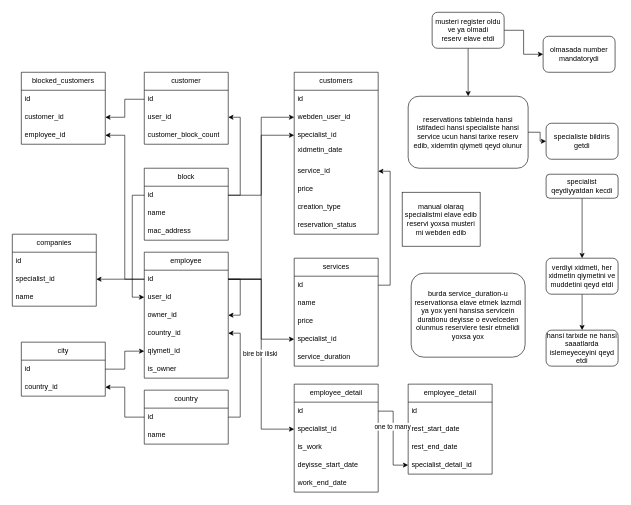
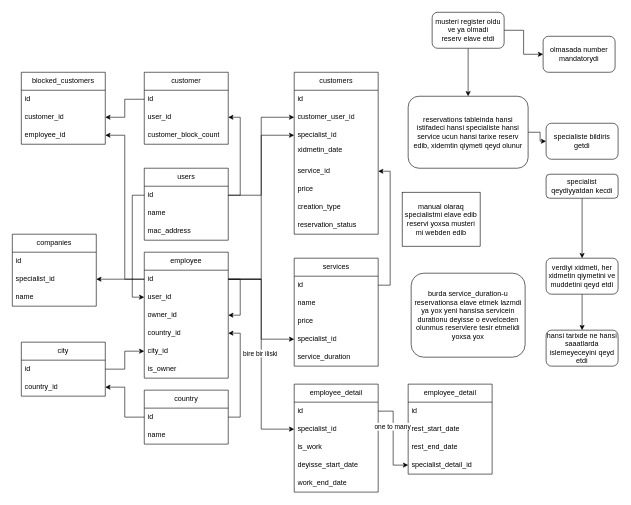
node "webden_user_id": label "webden_user_id" -> "customer_user_id"
node "block": label "block" -> "users"
node "qiymeti_id": label "qiymeti_id" -> "city_id"
